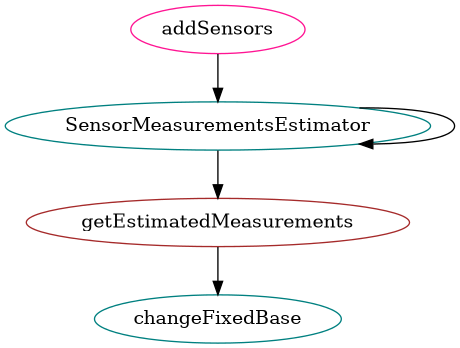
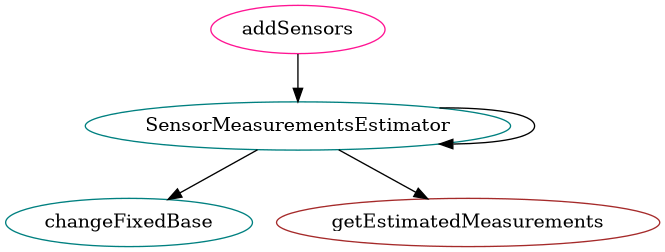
edge "getEstimatedMeasurements" -> "changeFixedBase": now "SensorMeasurementsEstimator" -> "changeFixedBase"
